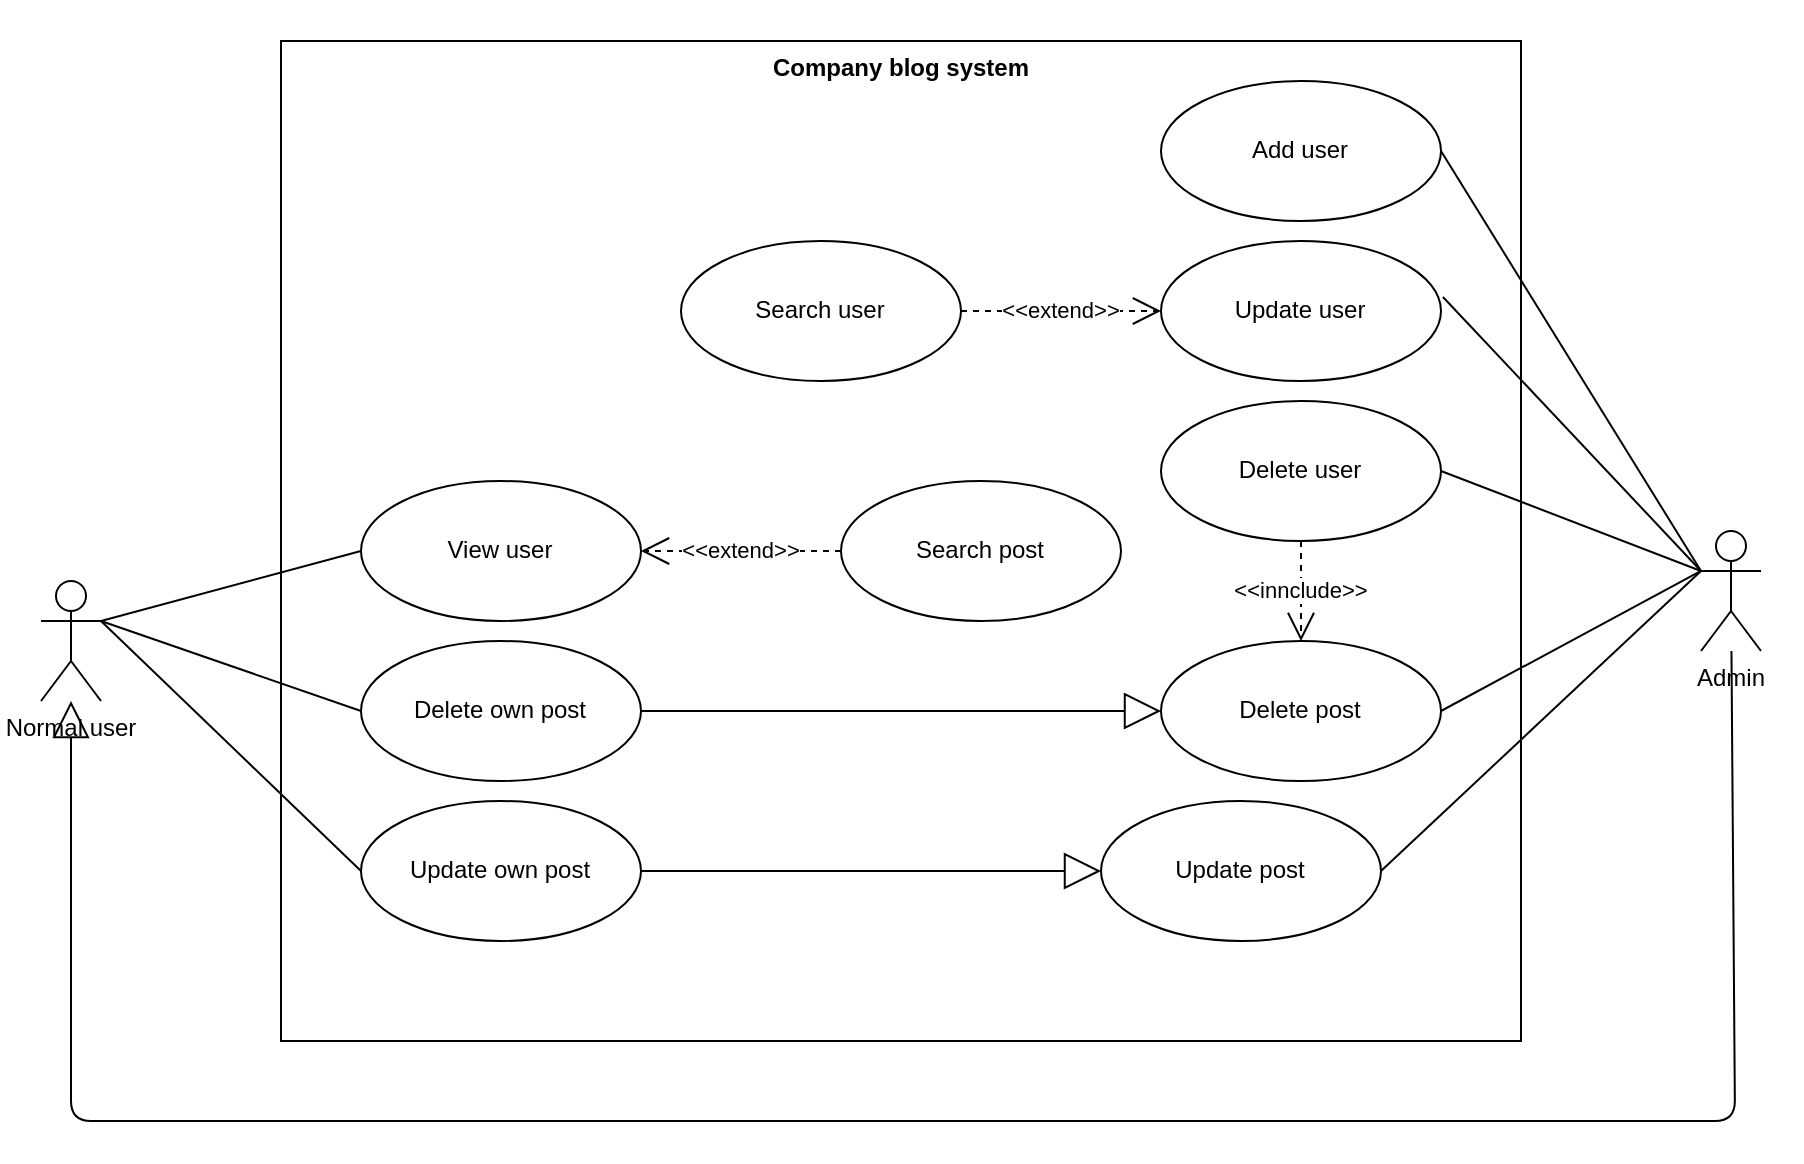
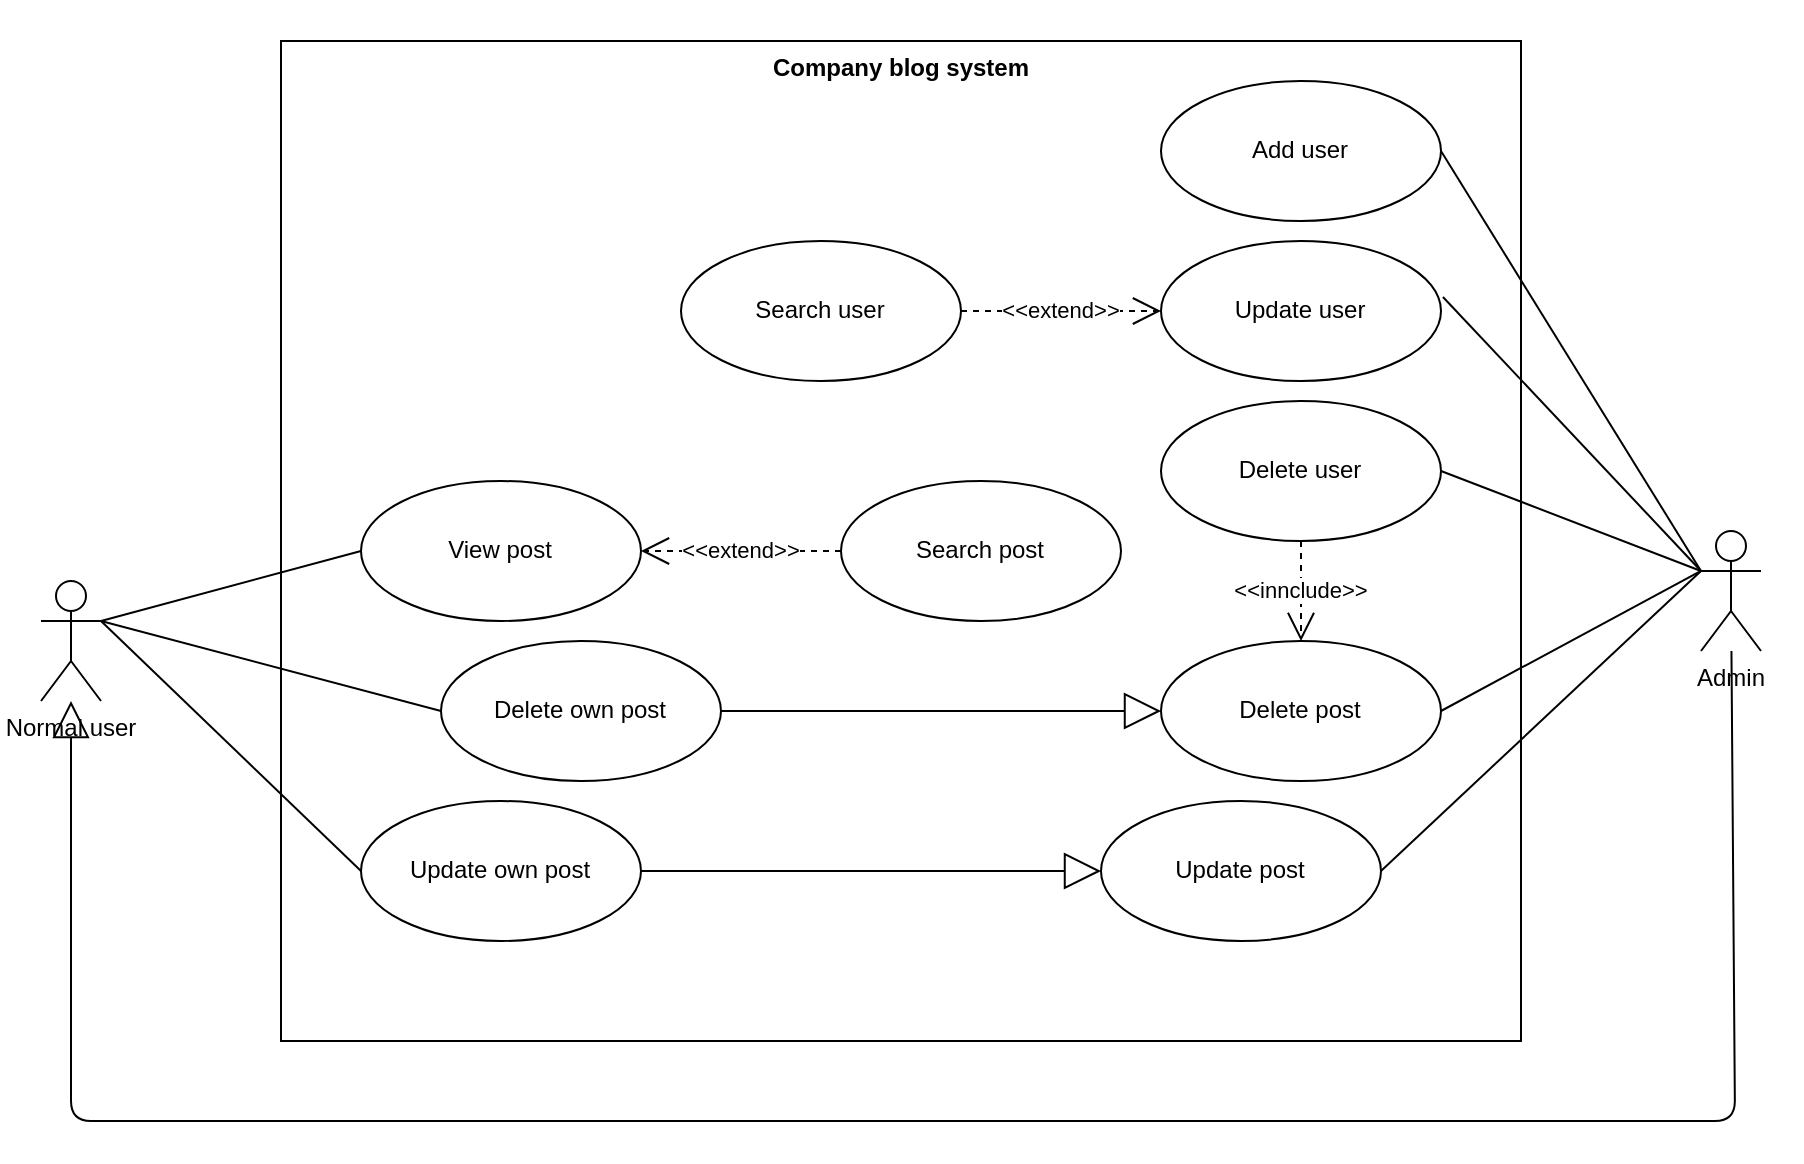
node "View user": label "View user" -> "View post"
node "Delete own post": moved (501, 711) -> (581, 711)
